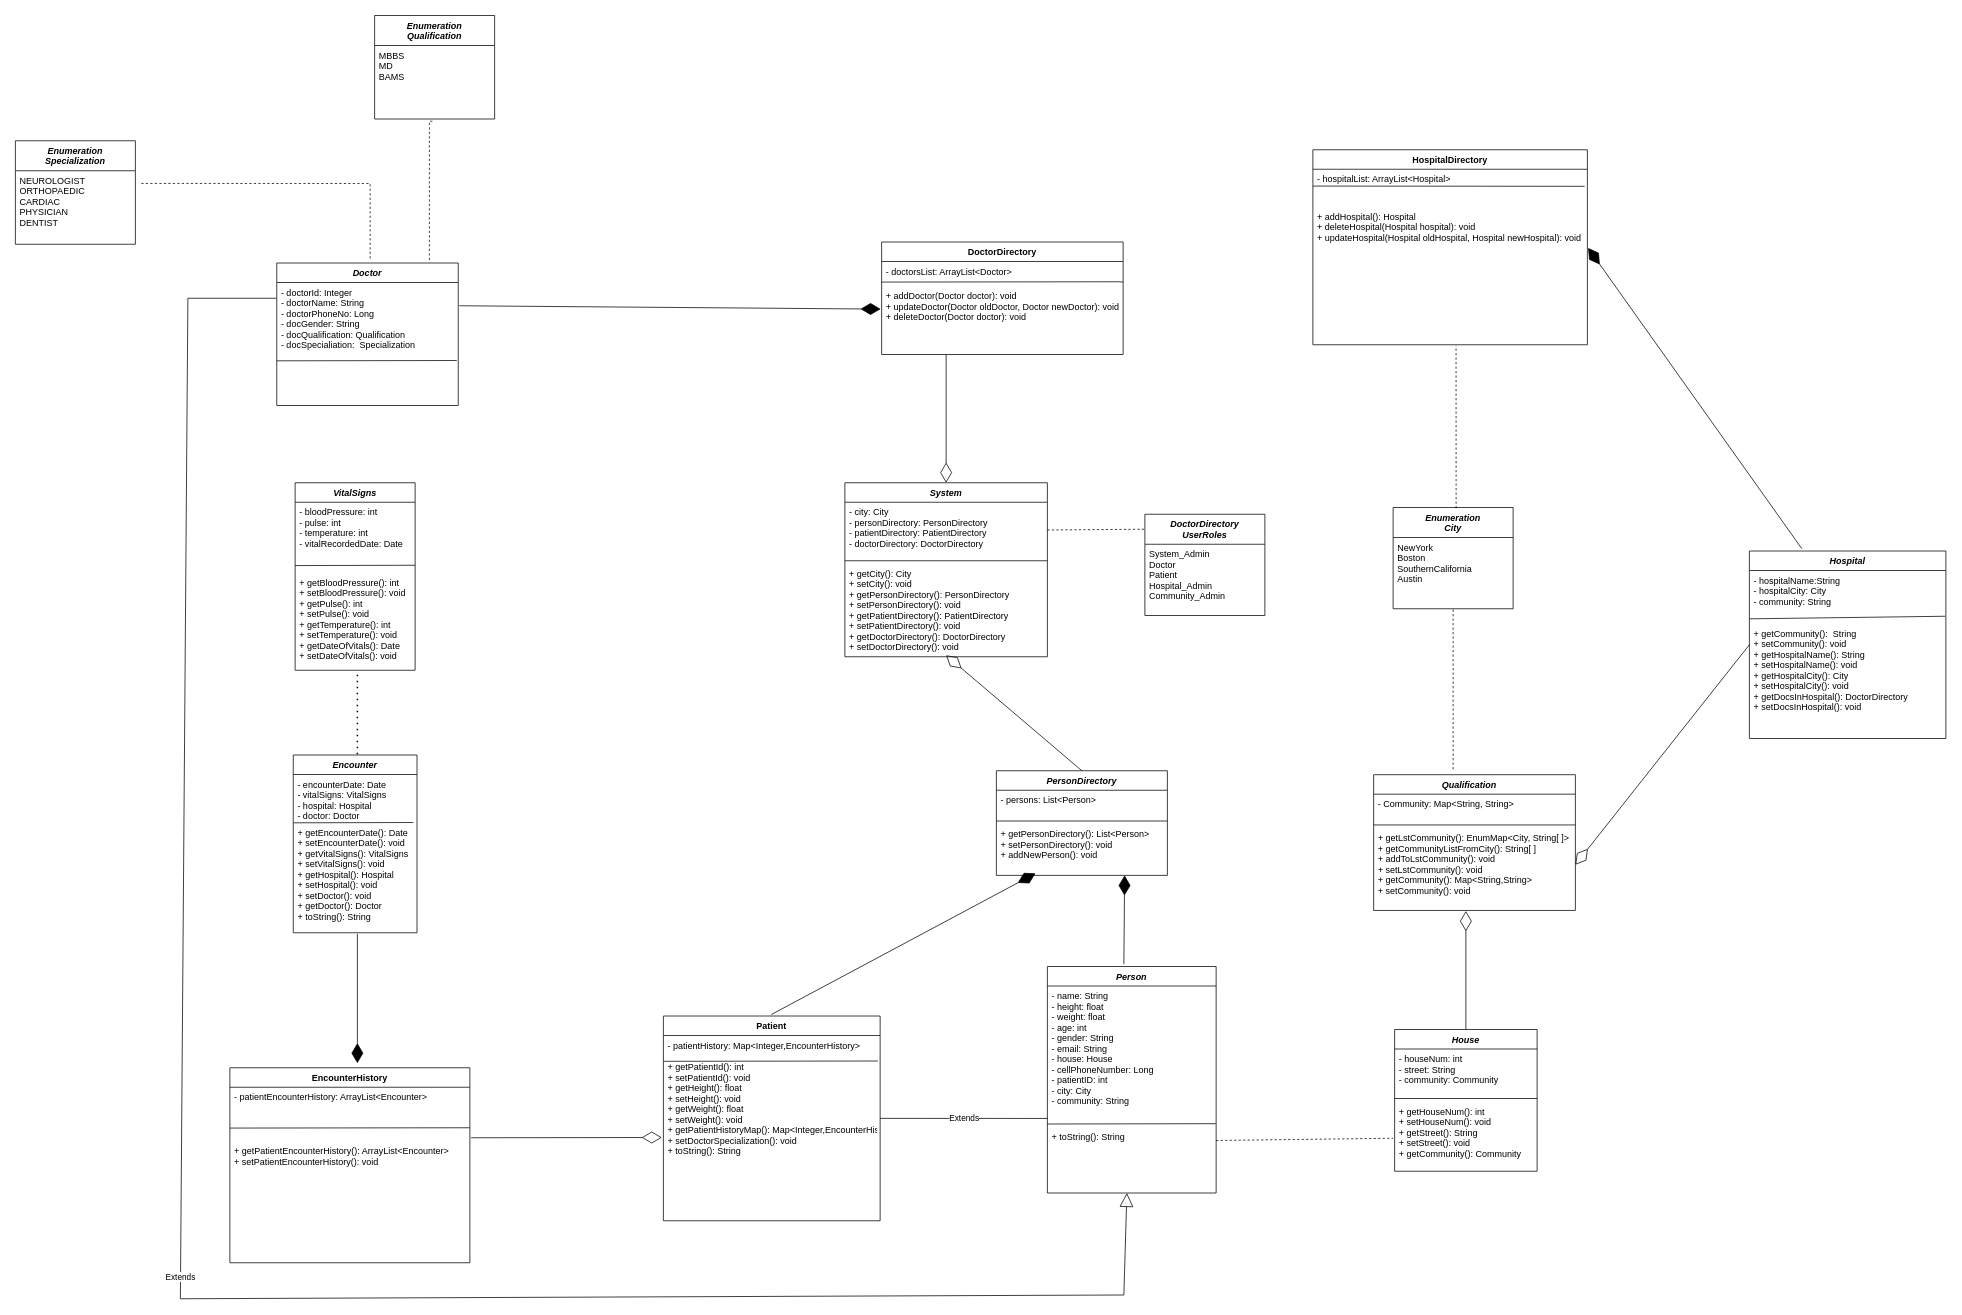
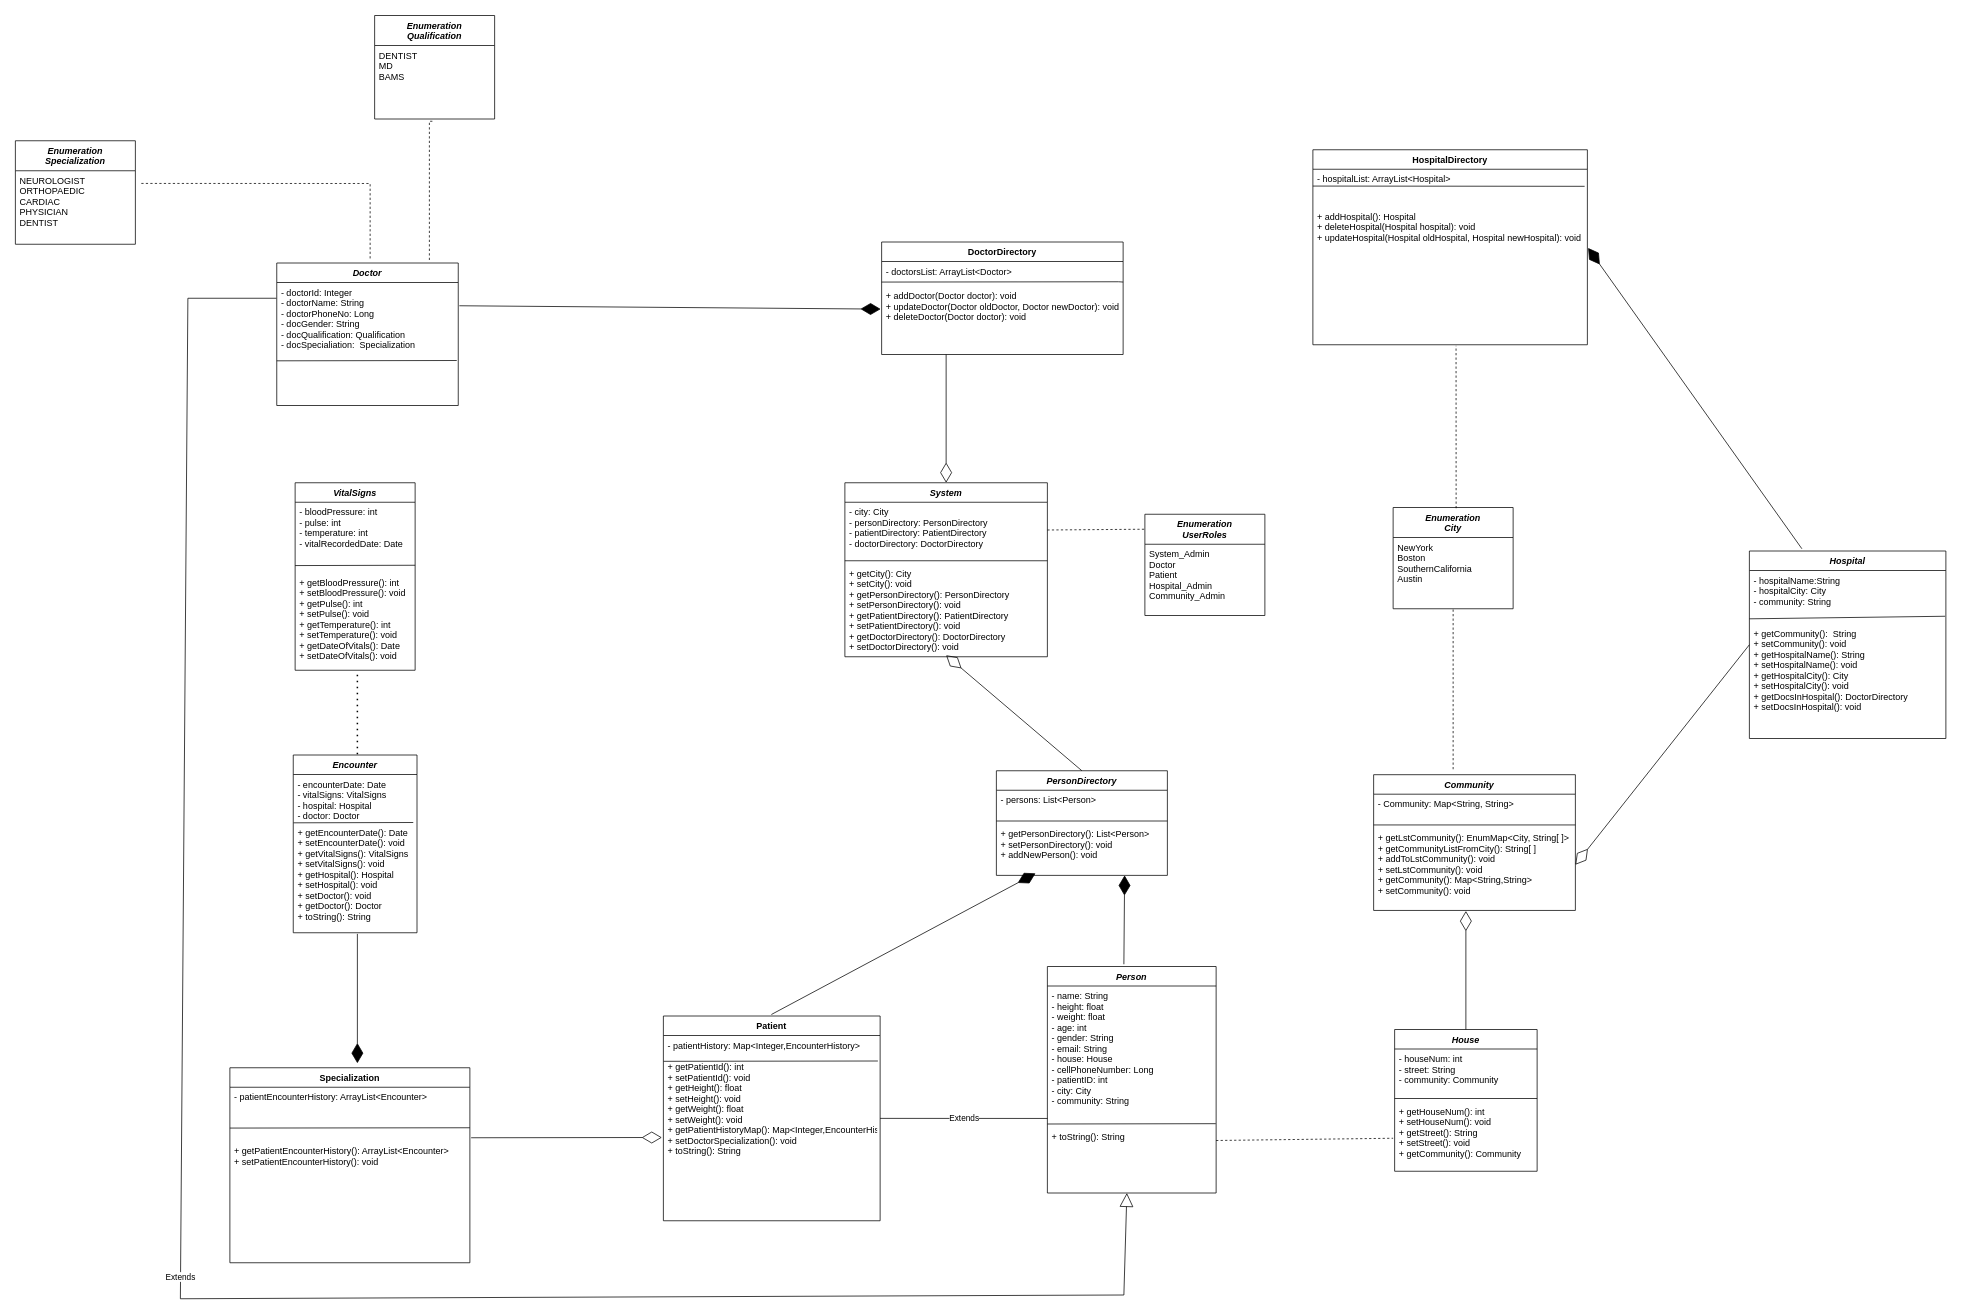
node "MBBS MD BAMS": label "MBBS MD BAMS" -> "DENTIST MD BAMS"
node "DoctorDirectory UserRoles": label "DoctorDirectory UserRoles" -> "Enumeration UserRoles"
node "Qualification": label "Qualification" -> "Community"
node "EncounterHistory": label "EncounterHistory" -> "Specialization"
